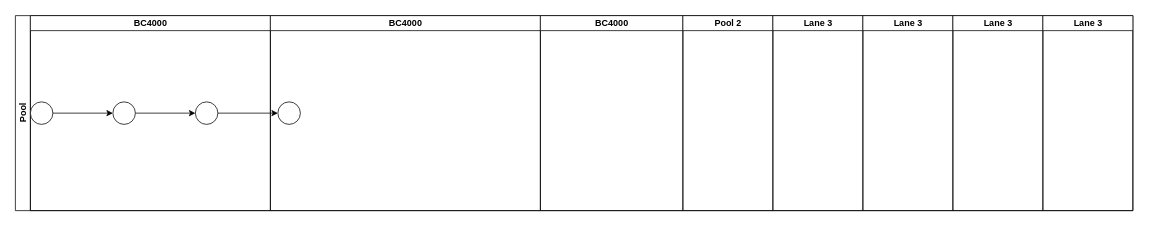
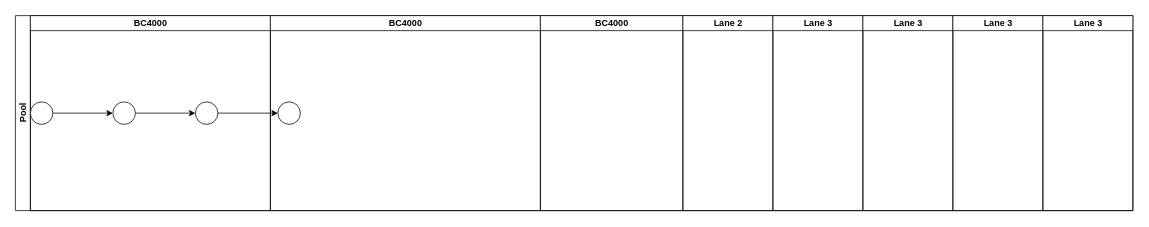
node "Pool 2": label "Pool 2" -> "Lane 2"
